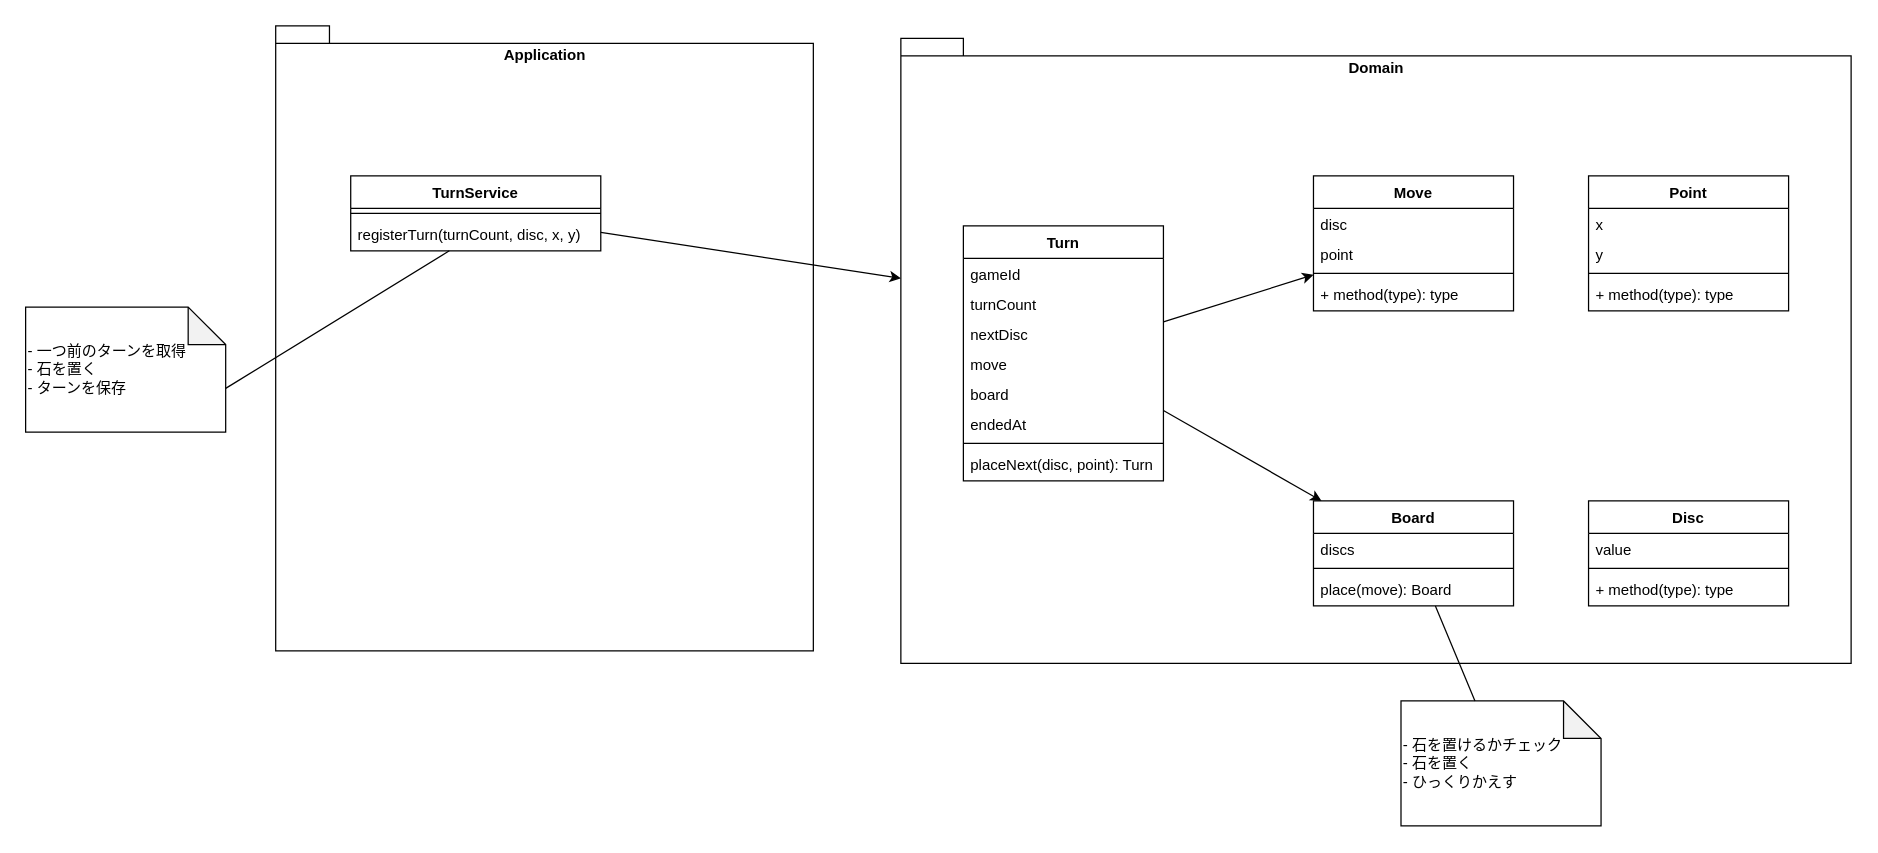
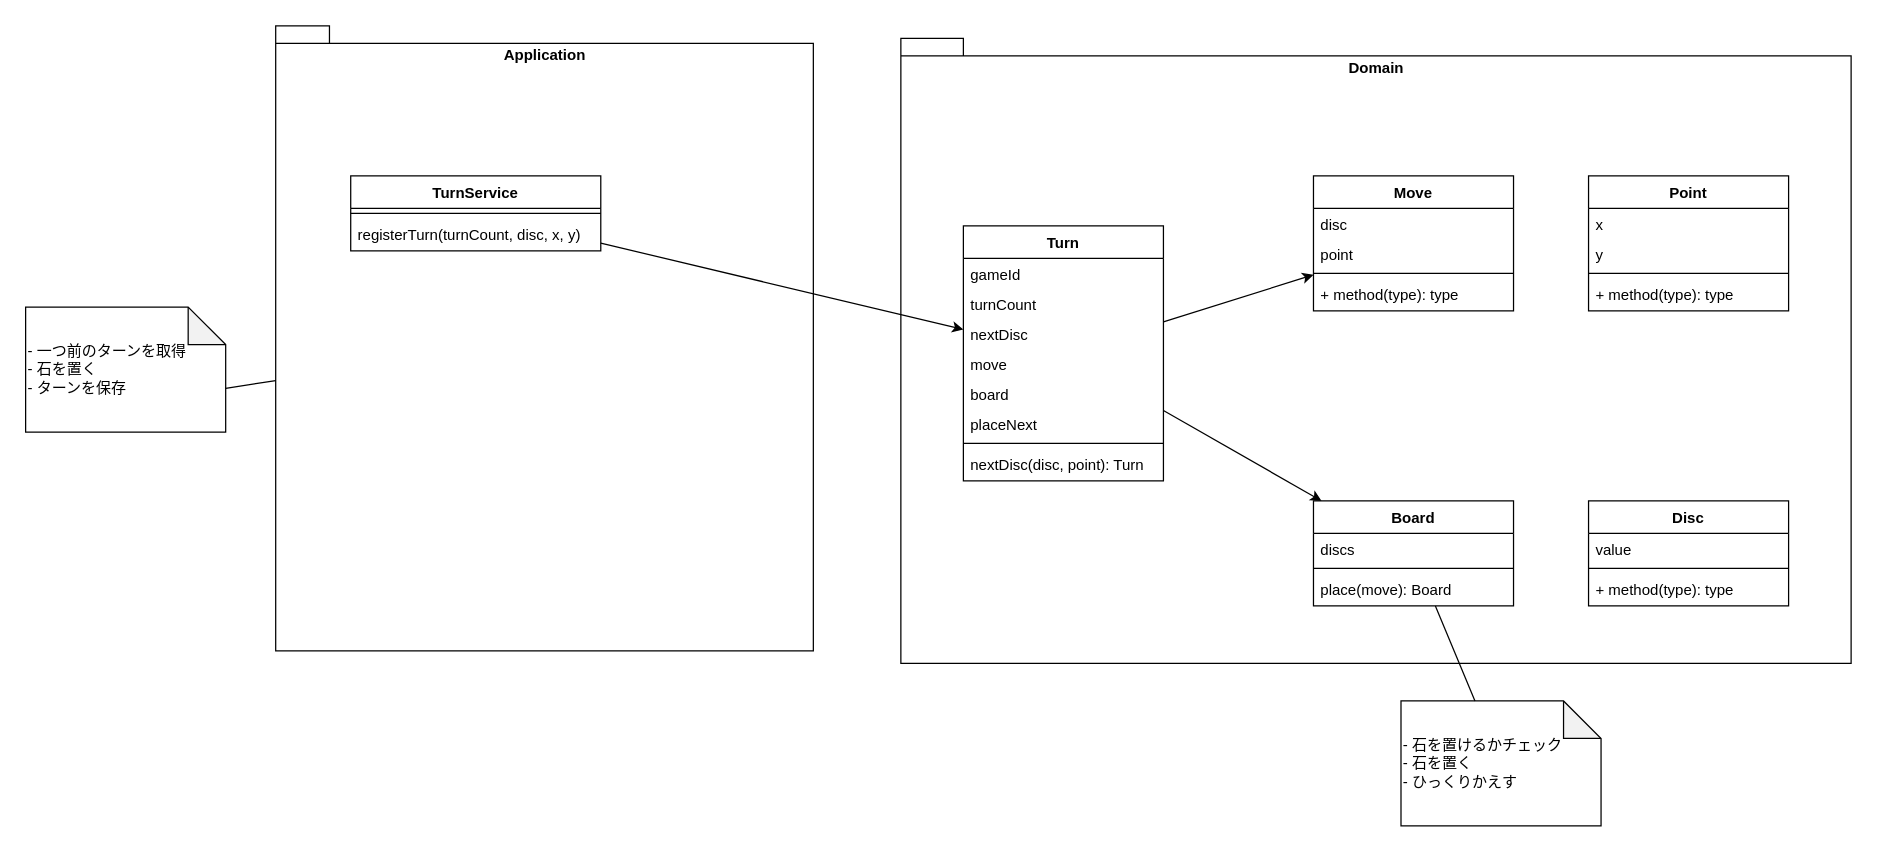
edge "TurnService" -> "Domain": now "TurnService" -> "Turn"
edge "registerTurn(turnCount, disc, x, y)" -- "- 一つ前のターンを取得 - 石を置く - ターンを保存": now "Application" -- "- 一つ前のターンを取得 - 石を置く - ターンを保存"
node "endedAt": label "endedAt" -> "placeNext"
node "placeNext(disc, point): Turn": label "placeNext(disc, point): Turn" -> "nextDisc(disc, point): Turn"
